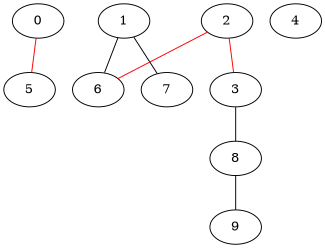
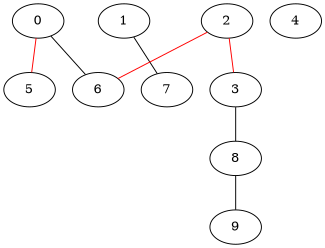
edge "1" -- "6": now "0" -- "6"
